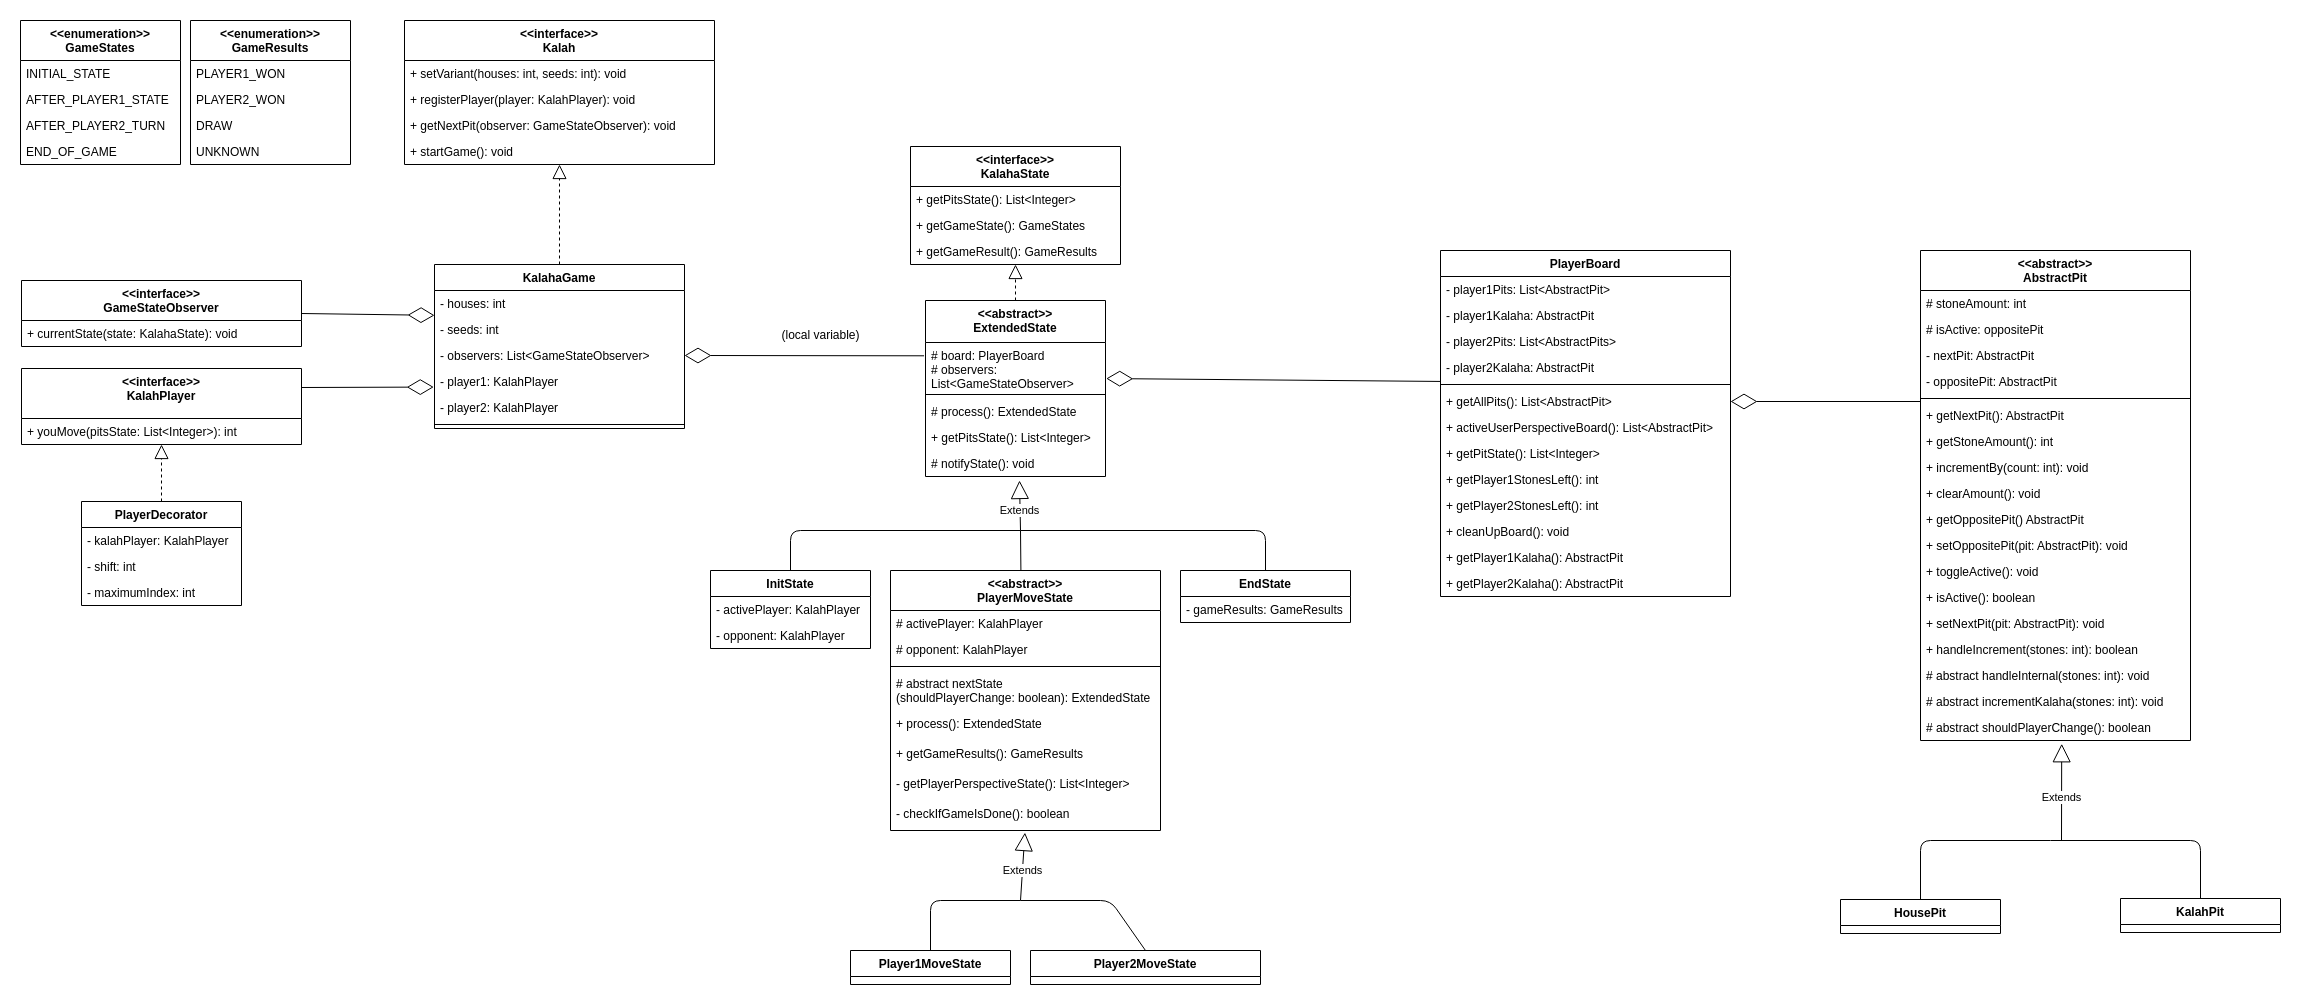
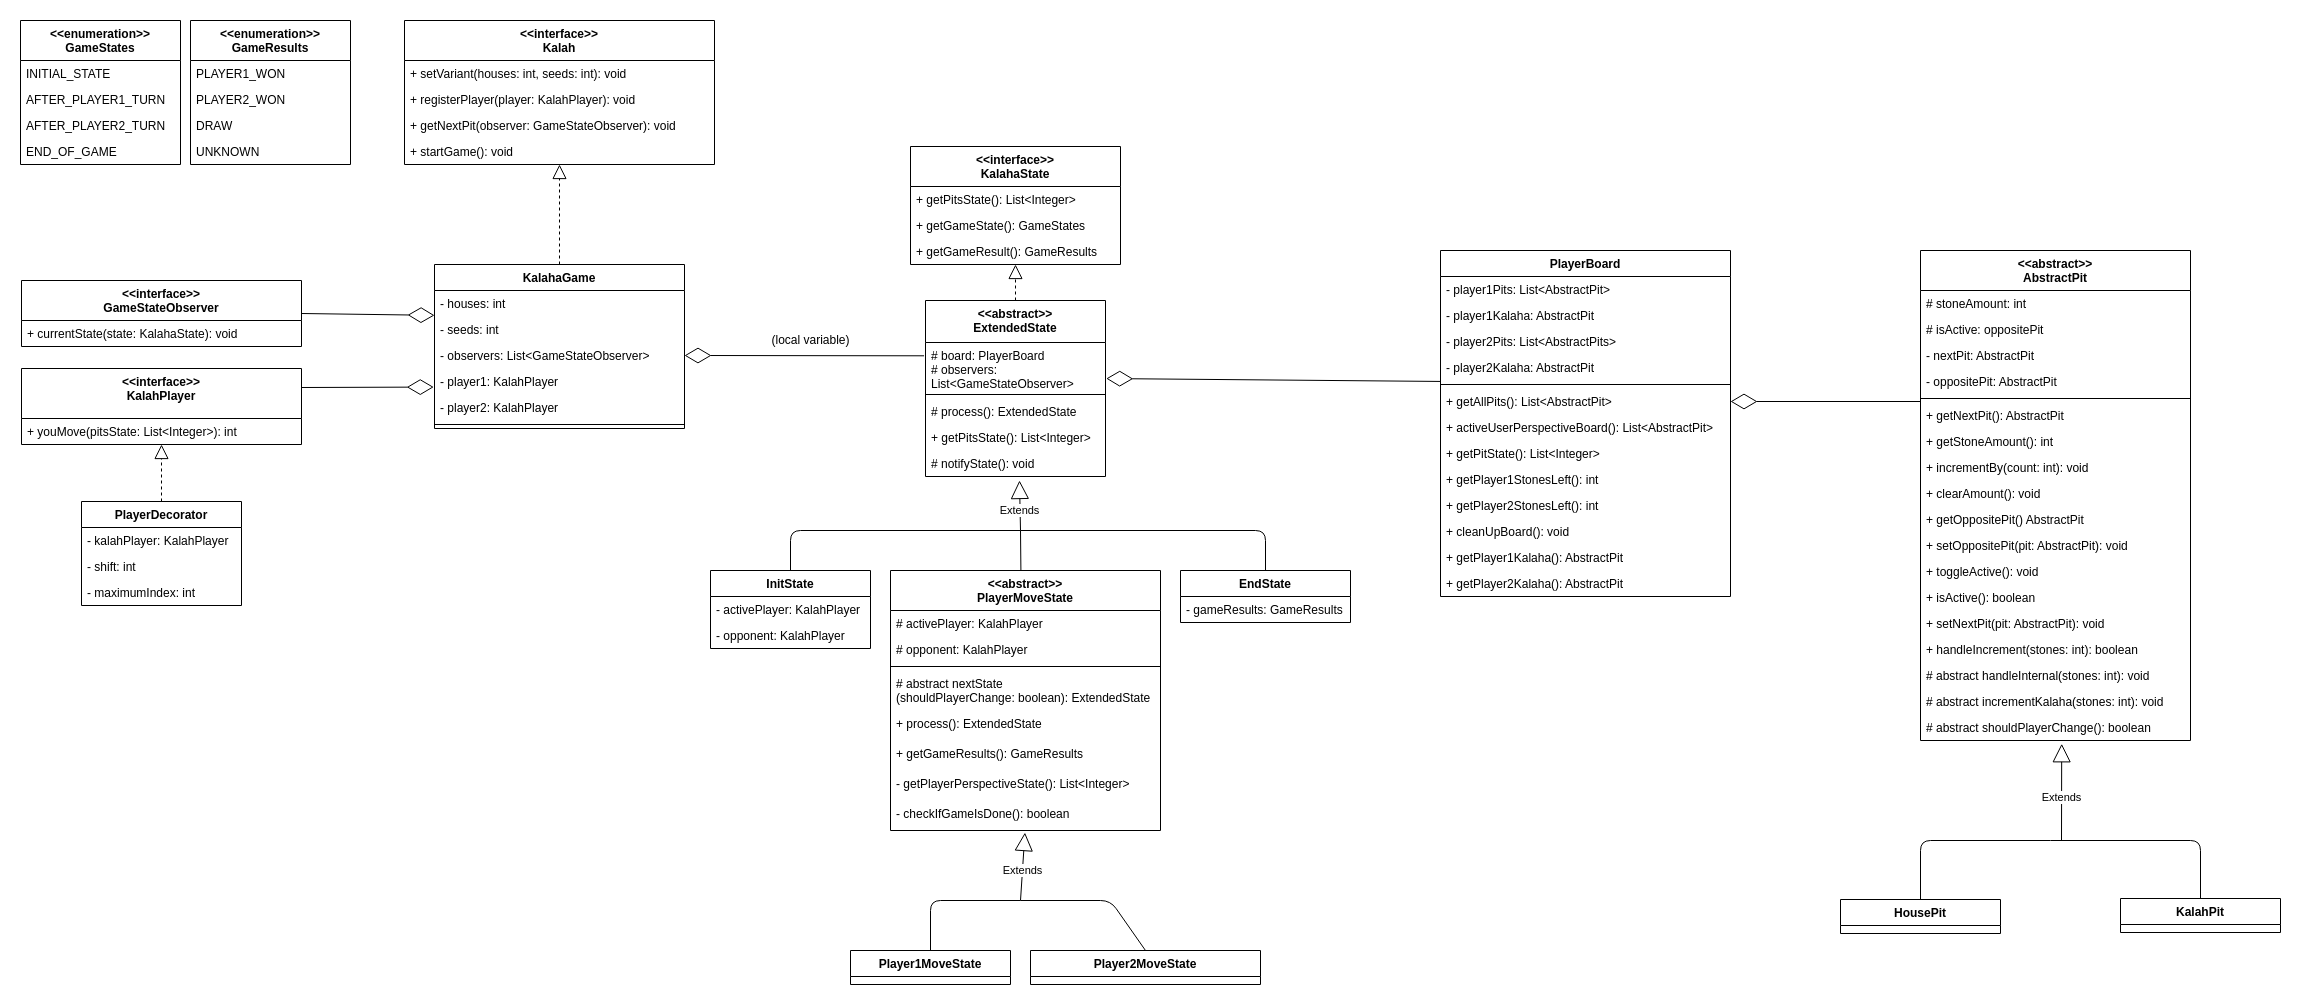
node "AFTER_PLAYER1_STATE": label "AFTER_PLAYER1_STATE" -> "AFTER_PLAYER1_TURN"
node "(local variable)": moved (821, 336) -> (811, 341)
